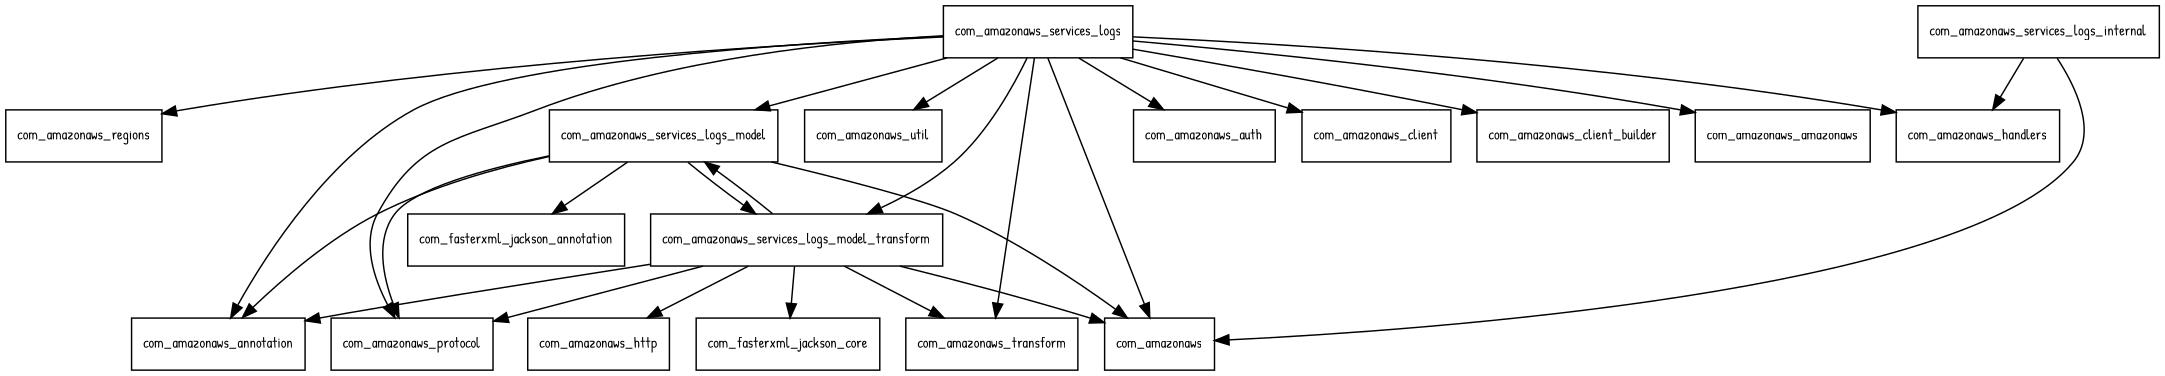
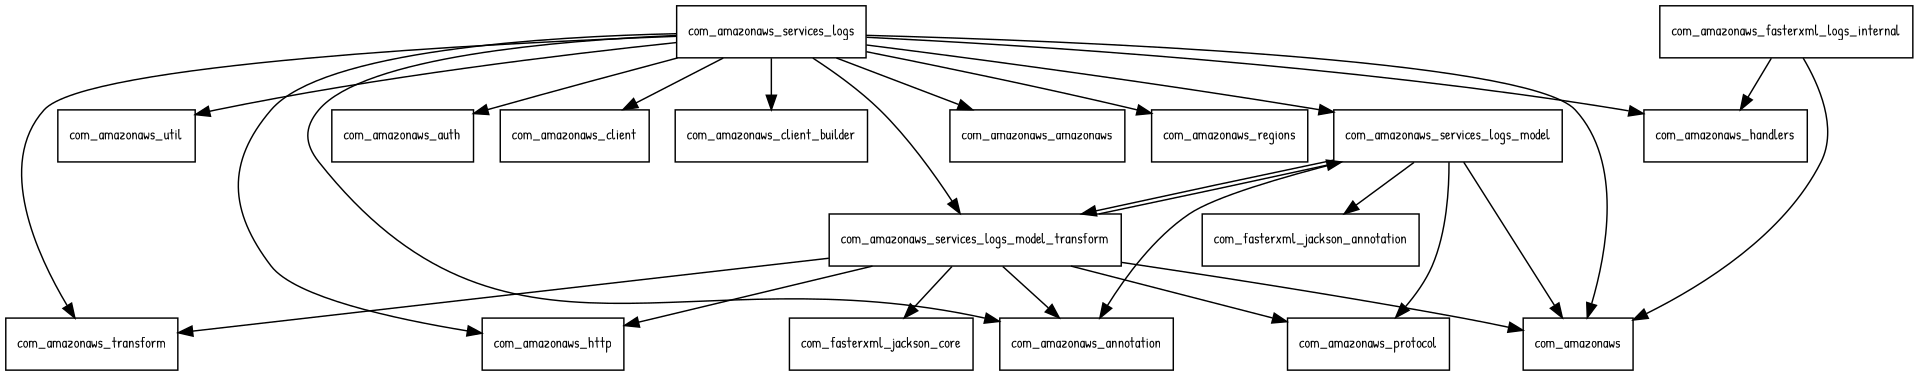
node "com_amazonaws_services_logs_internal": label "com_amazonaws_services_logs_internal" -> "com_amazonaws_fasterxml_logs_internal"
edge "com_amazonaws_services_logs" -> "com_amazonaws_protocol": now "com_amazonaws_services_logs" -> "com_amazonaws_http"
